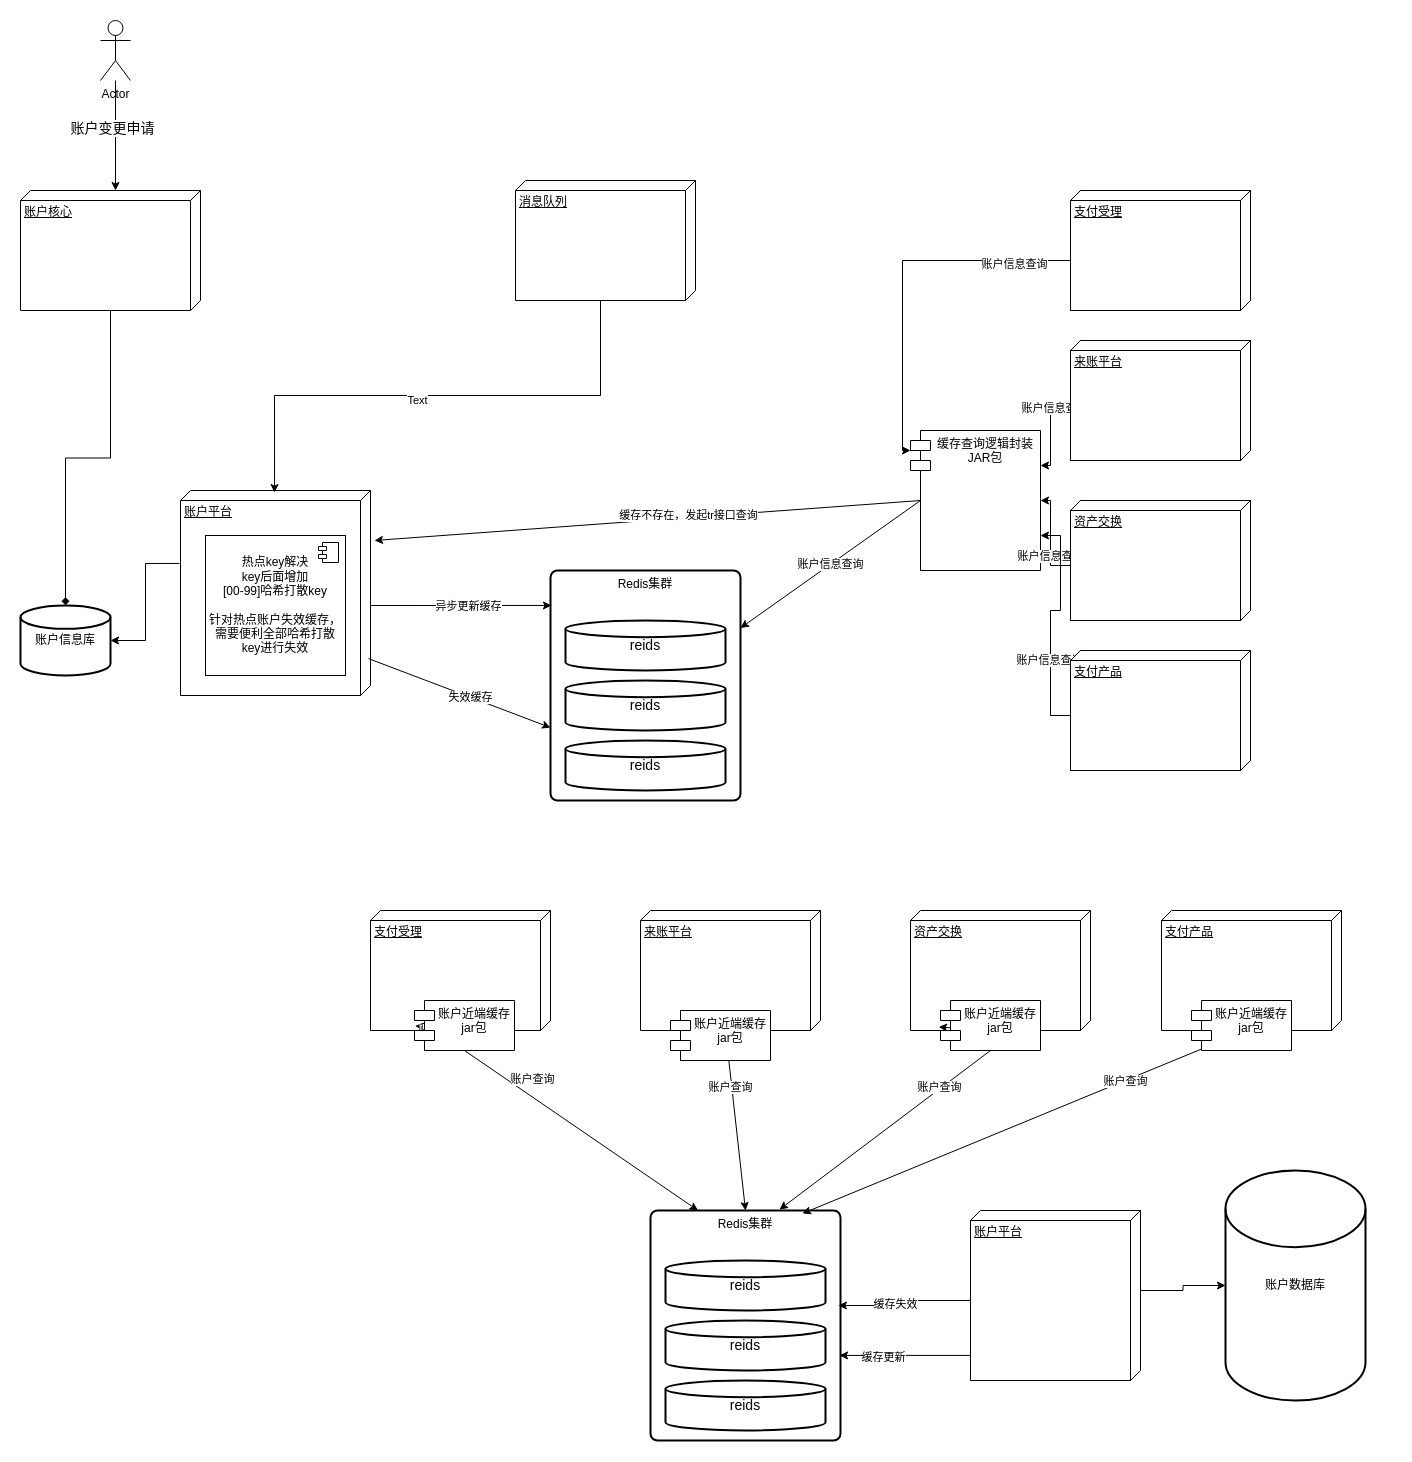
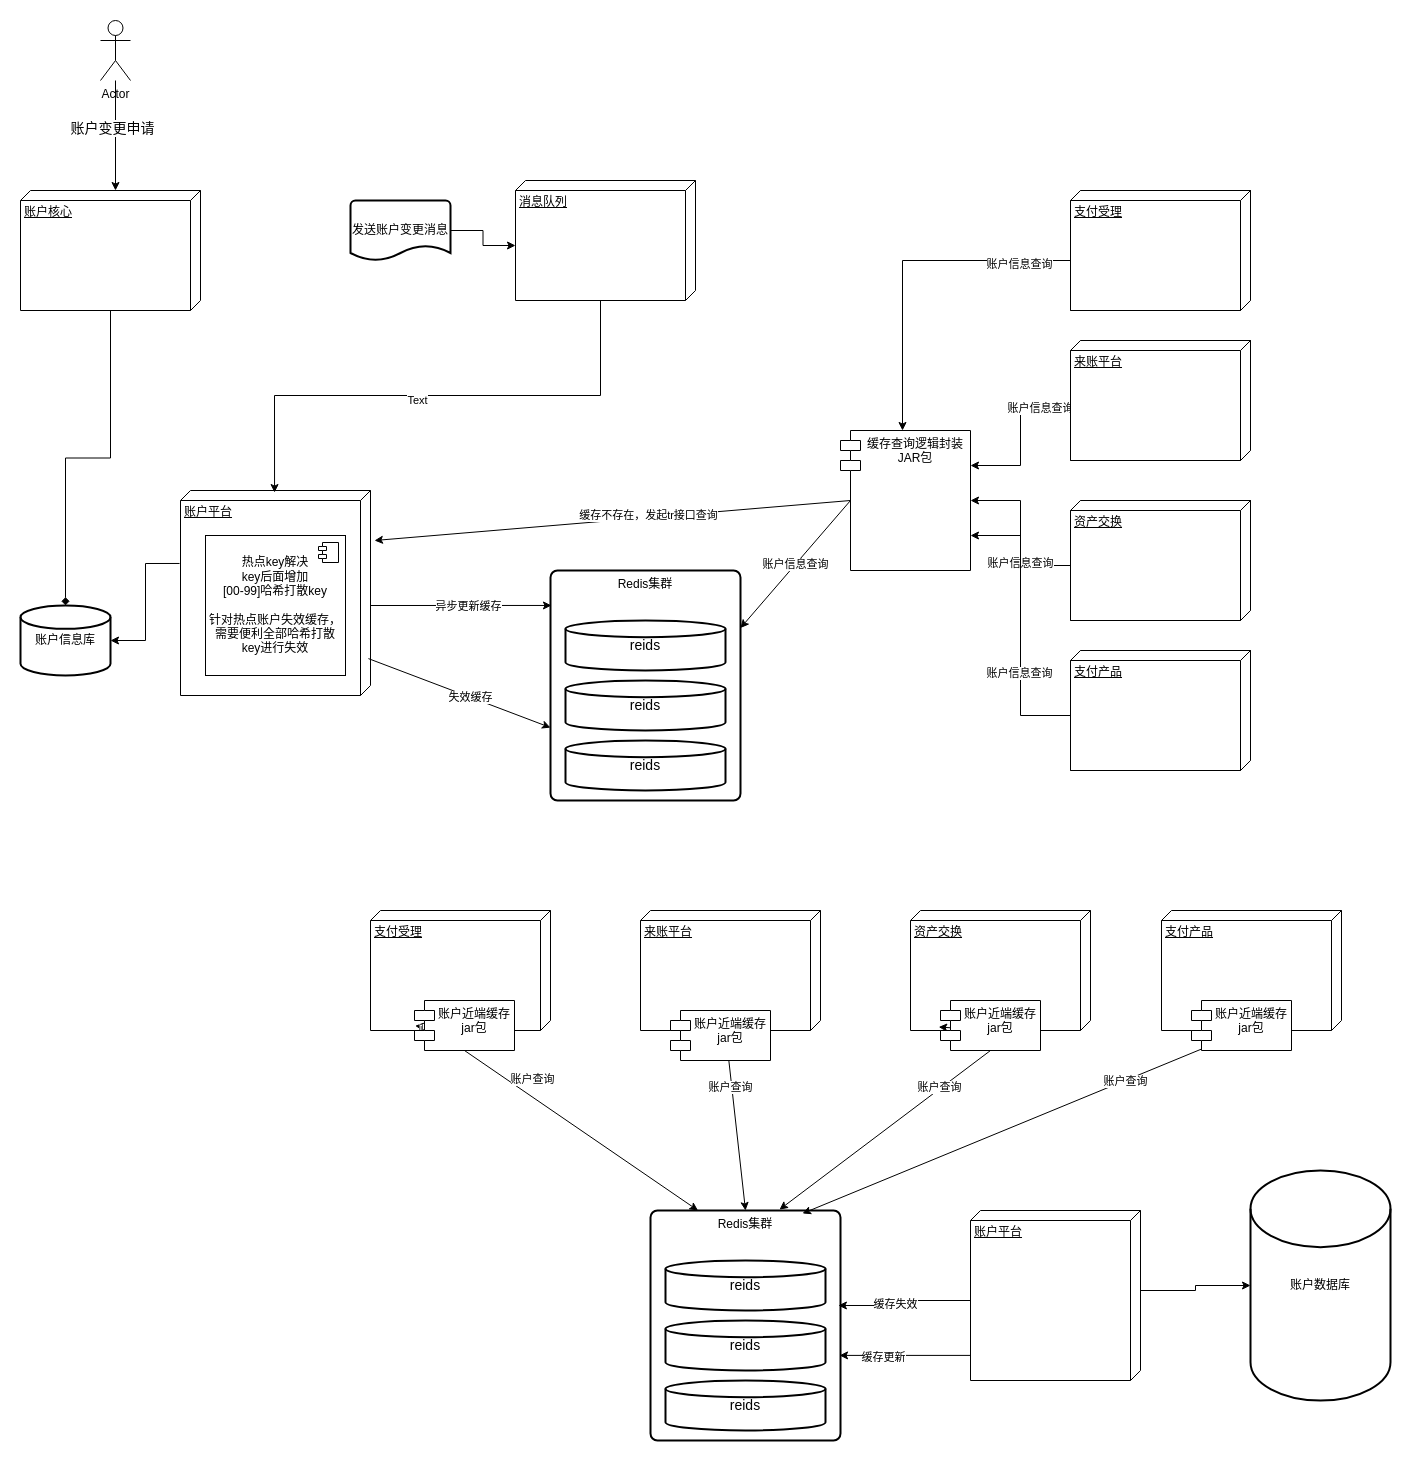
node "发送账户变更消息": added
edge "发送账户变更消息" -> "消息队列": added
node "缓存查询逻辑封装JAR包": moved (976, 501) -> (906, 501)
node "账户数据库": moved (1296, 1286) -> (1321, 1286)
